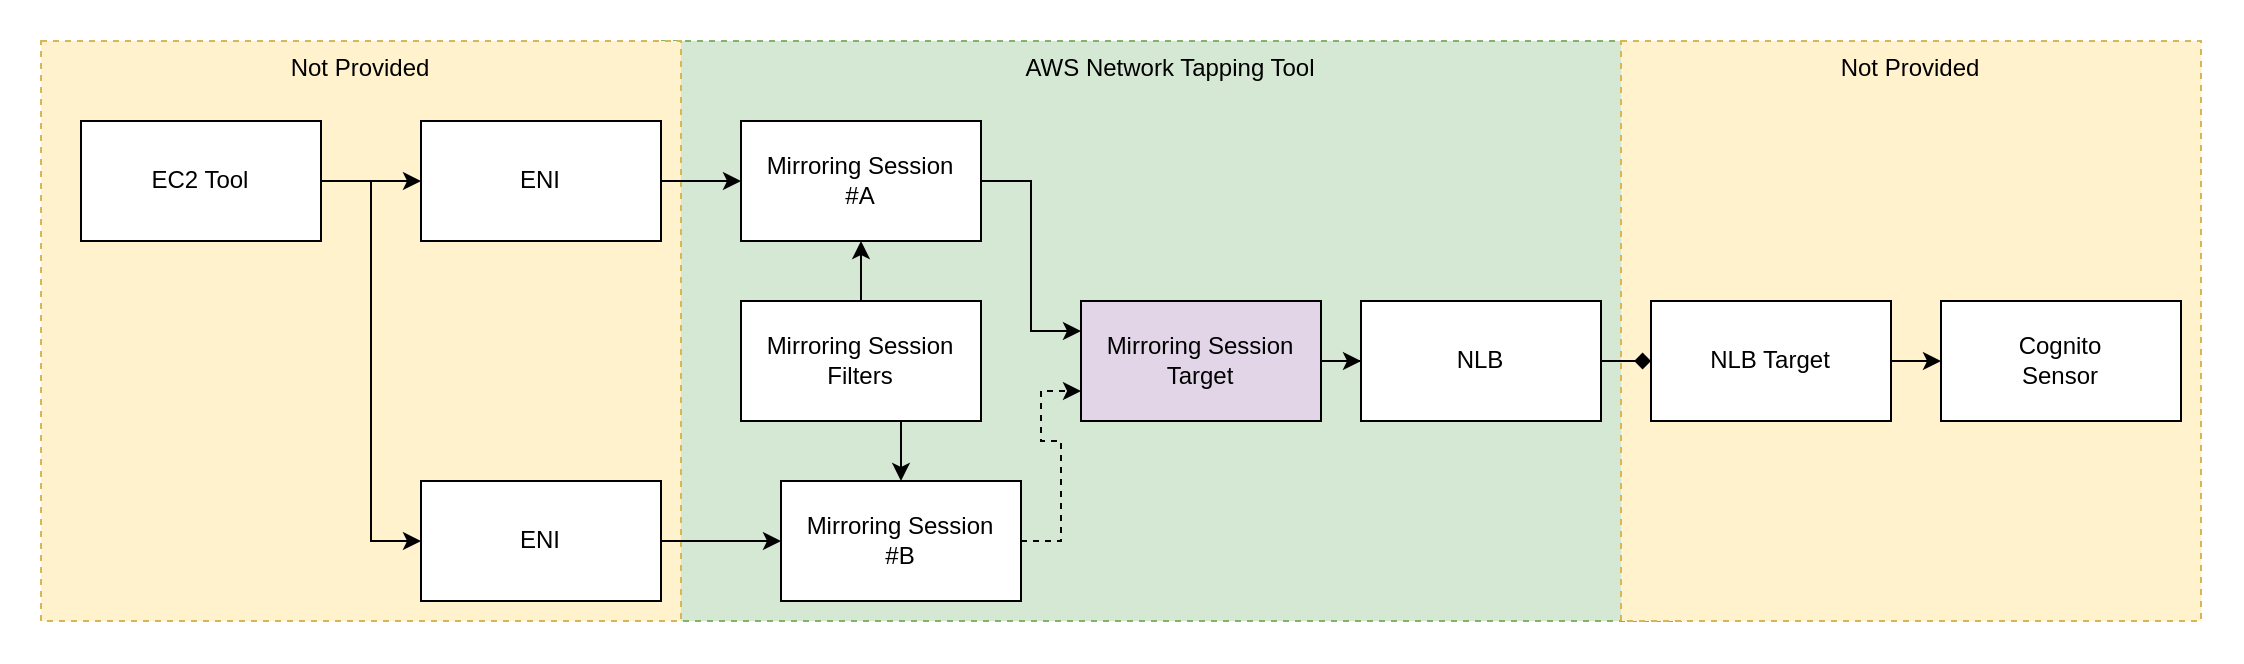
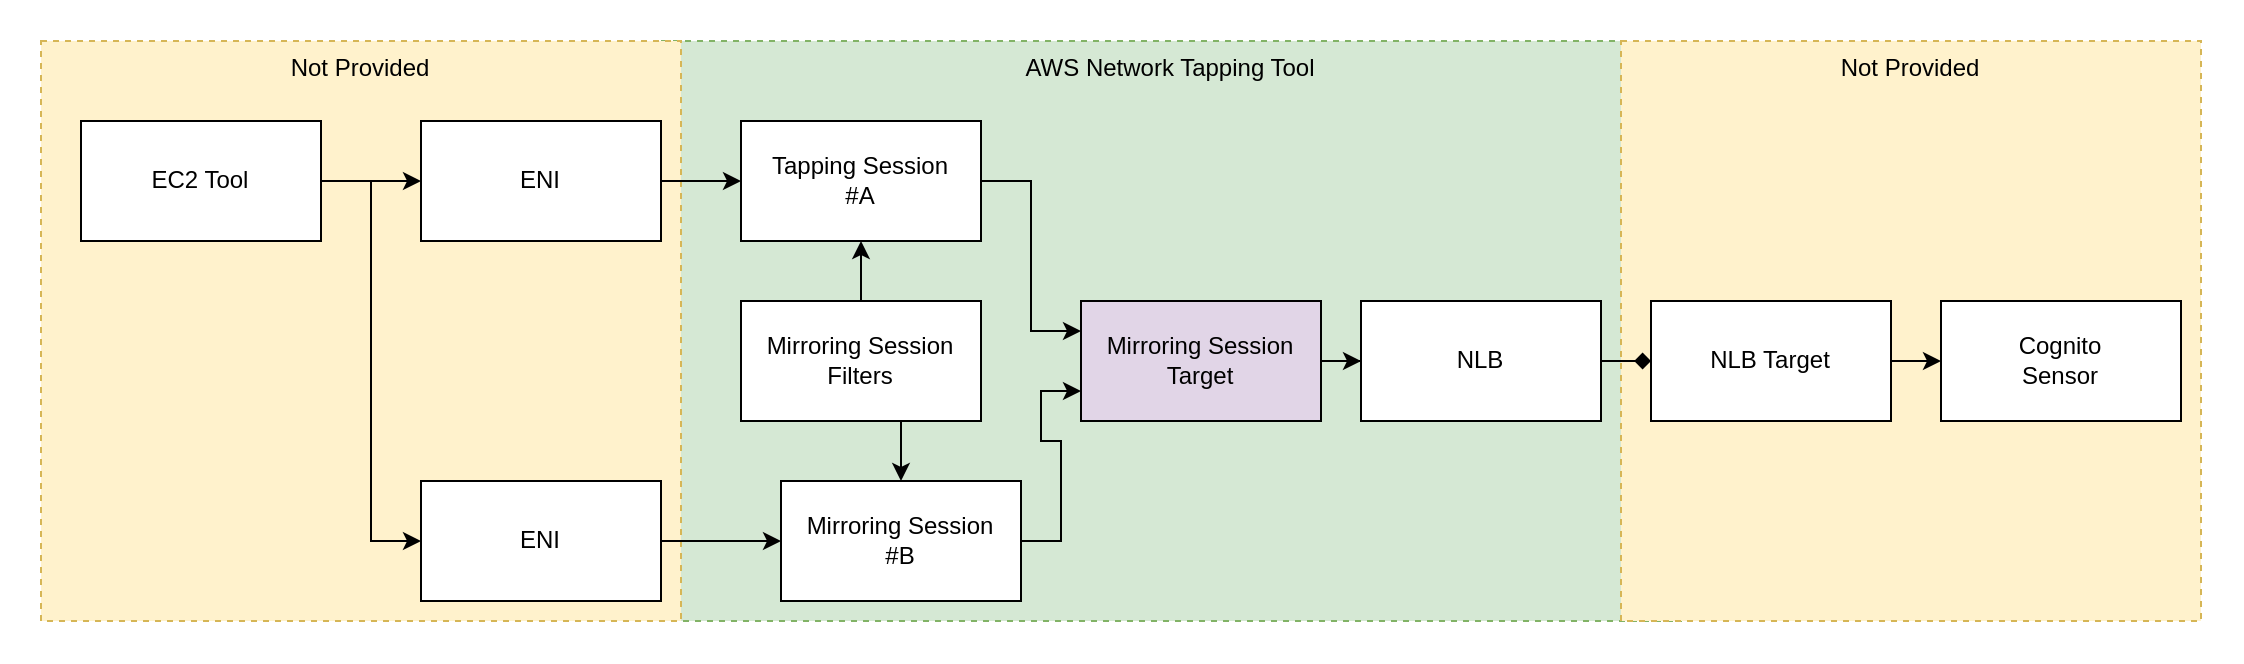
node "Mirroring Session #A": label "Mirroring Session #A" -> "Tapping Session #A"
edge "Mirroring Session #B" -> "Mirroring Session Target": style dashed -> solid
